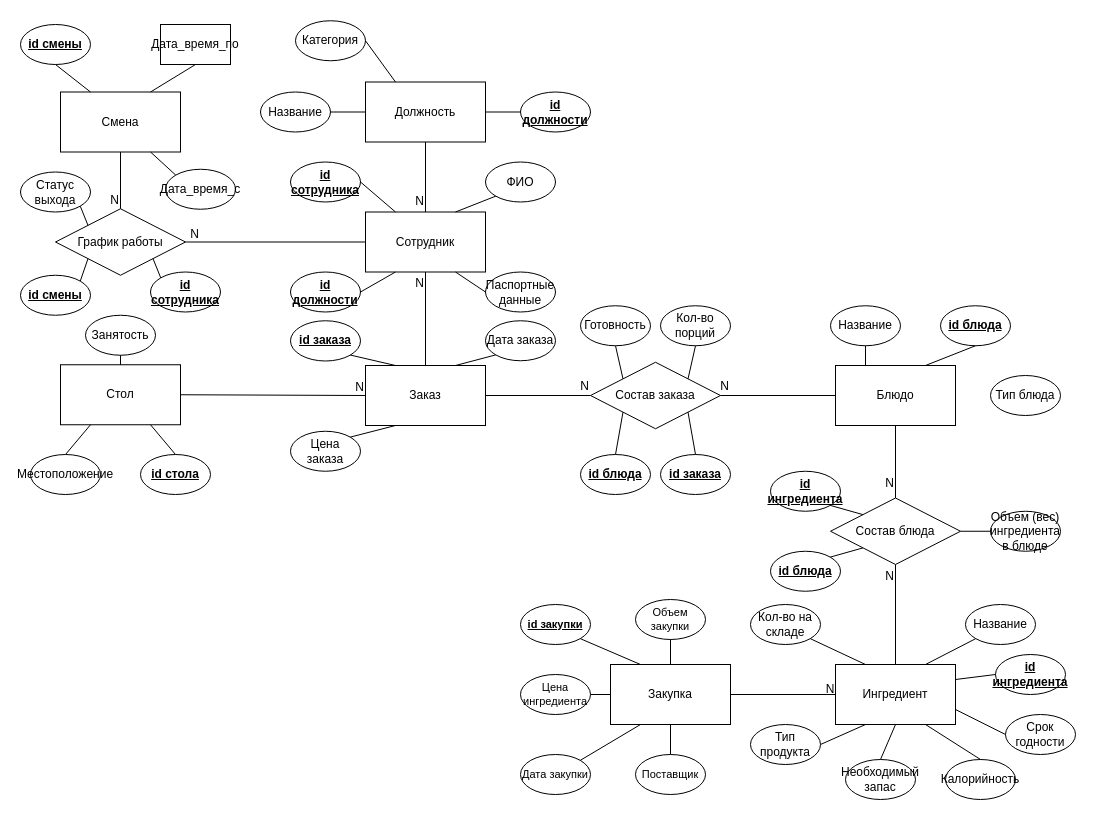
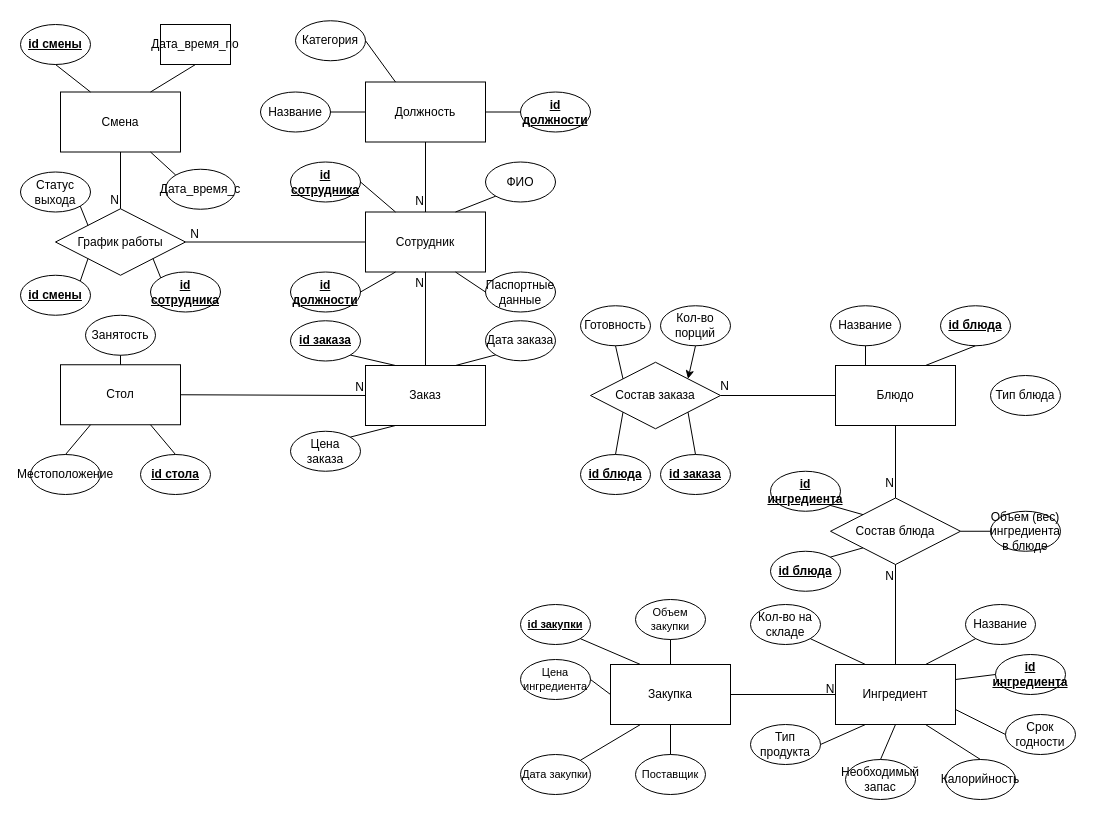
edge "Кол-во порций" -- "Состав заказа": arrowhead none -> classic
edge "Заказ" -- "Состав заказа": removed, label "N"
node "Цена ингредиента": moved (556, 695) -> (556, 680)
